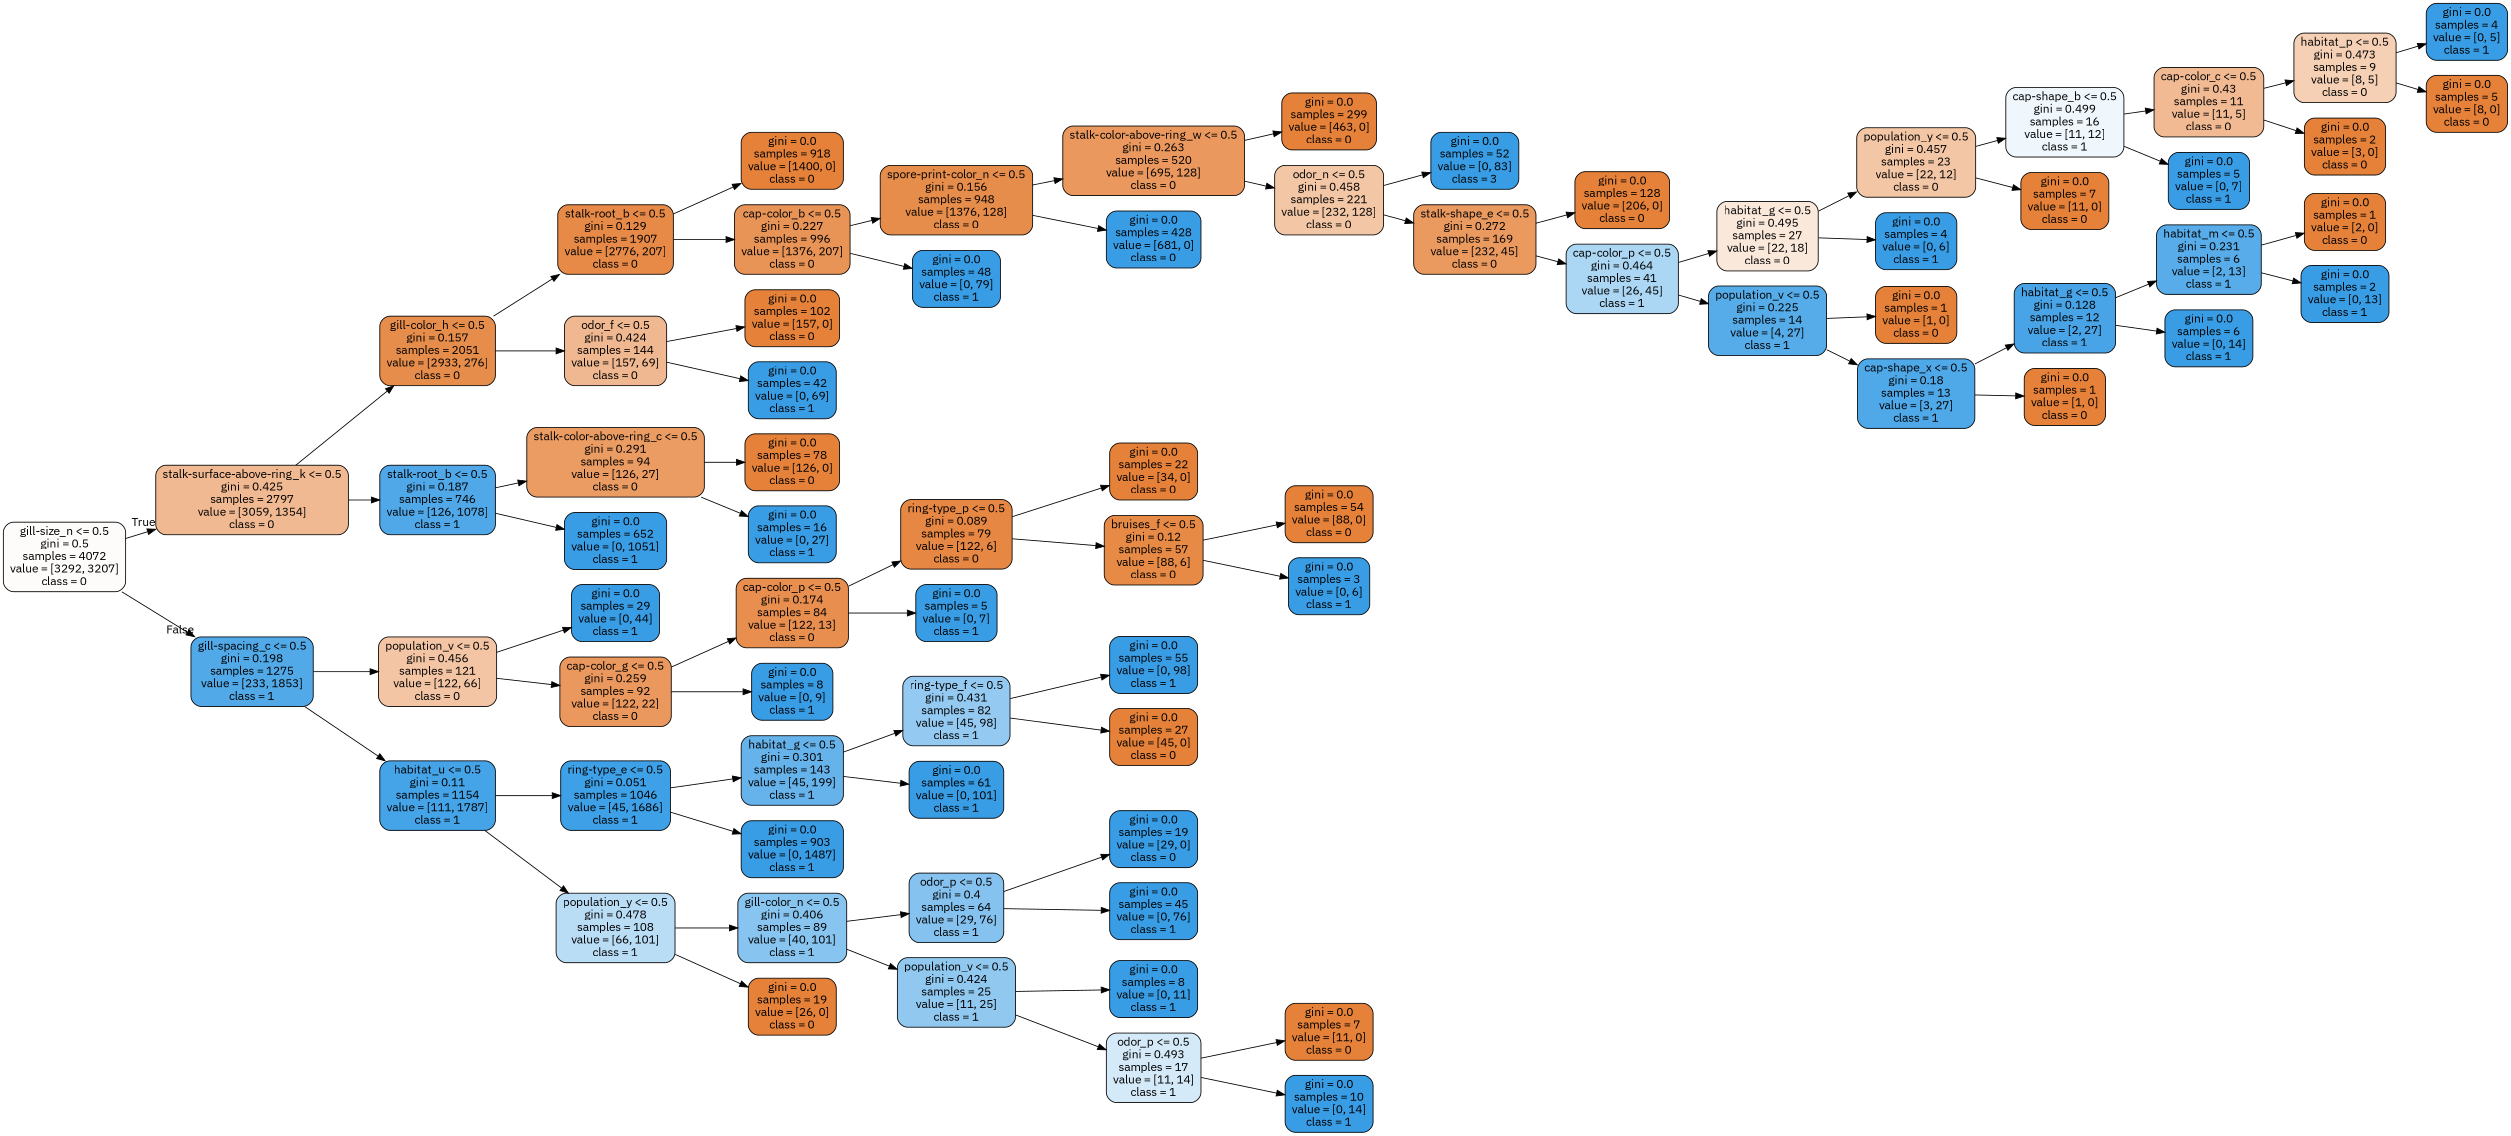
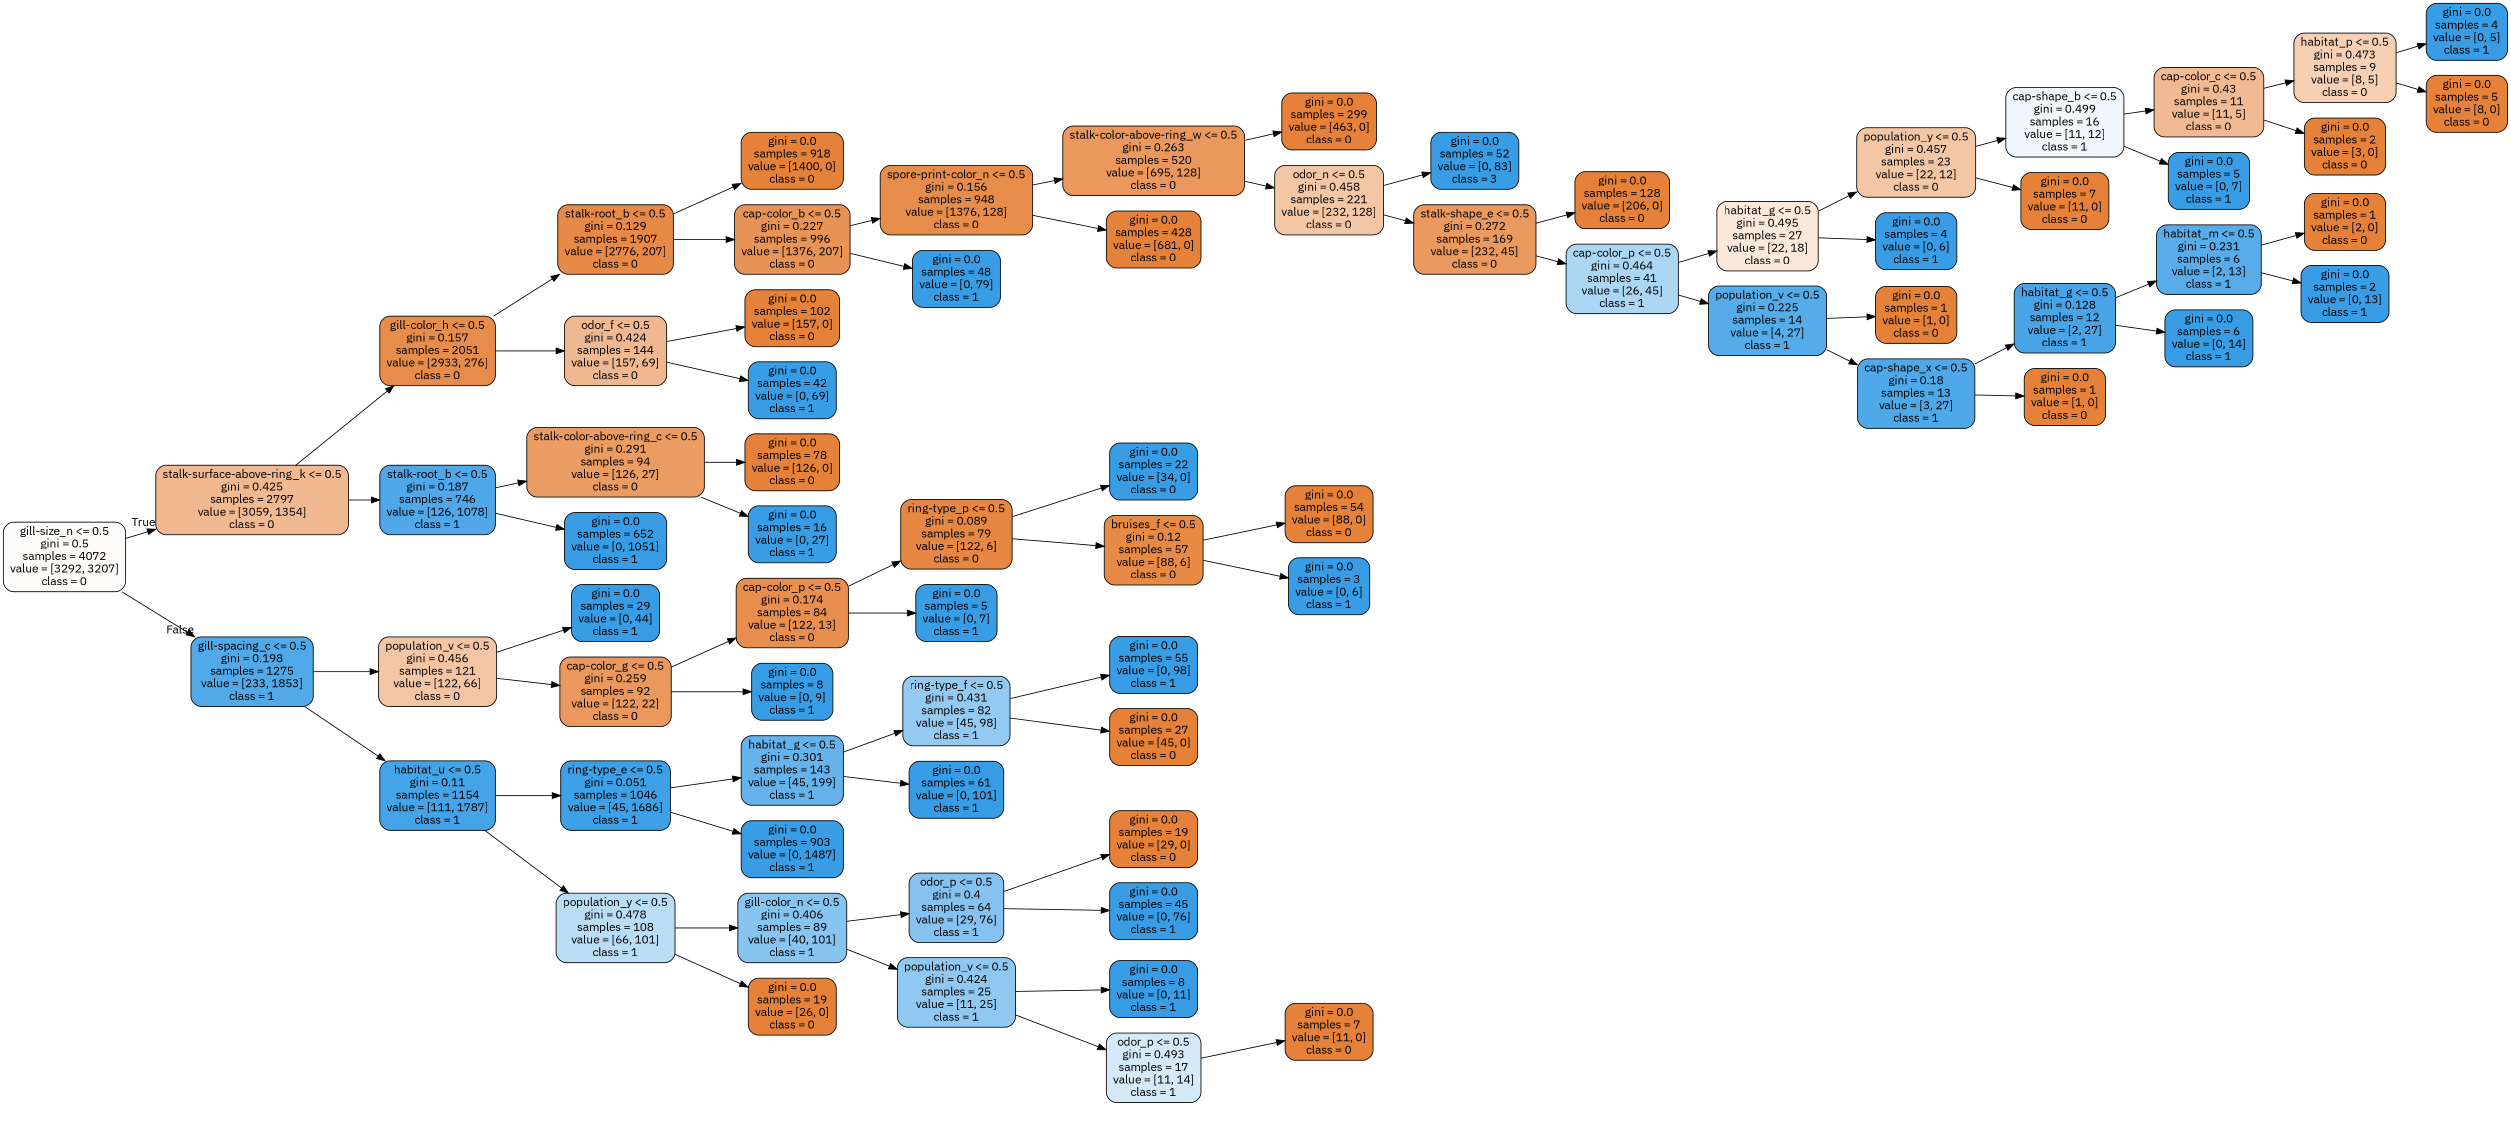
node "gini = 0.0 samples = 428 value = [681, 0] class = 0": fillcolor #399de5 -> #e58139
node "gini = 0.0 samples = 22 value = [34, 0] class = 0": fillcolor #e58139 -> #399de5
node "gini = 0.0 samples = 19 value = [29, 0] class = 0": fillcolor #399de5 -> #e58139
node "gini = 0.0 samples = 10 value = [0, 14] class = 1": removed
